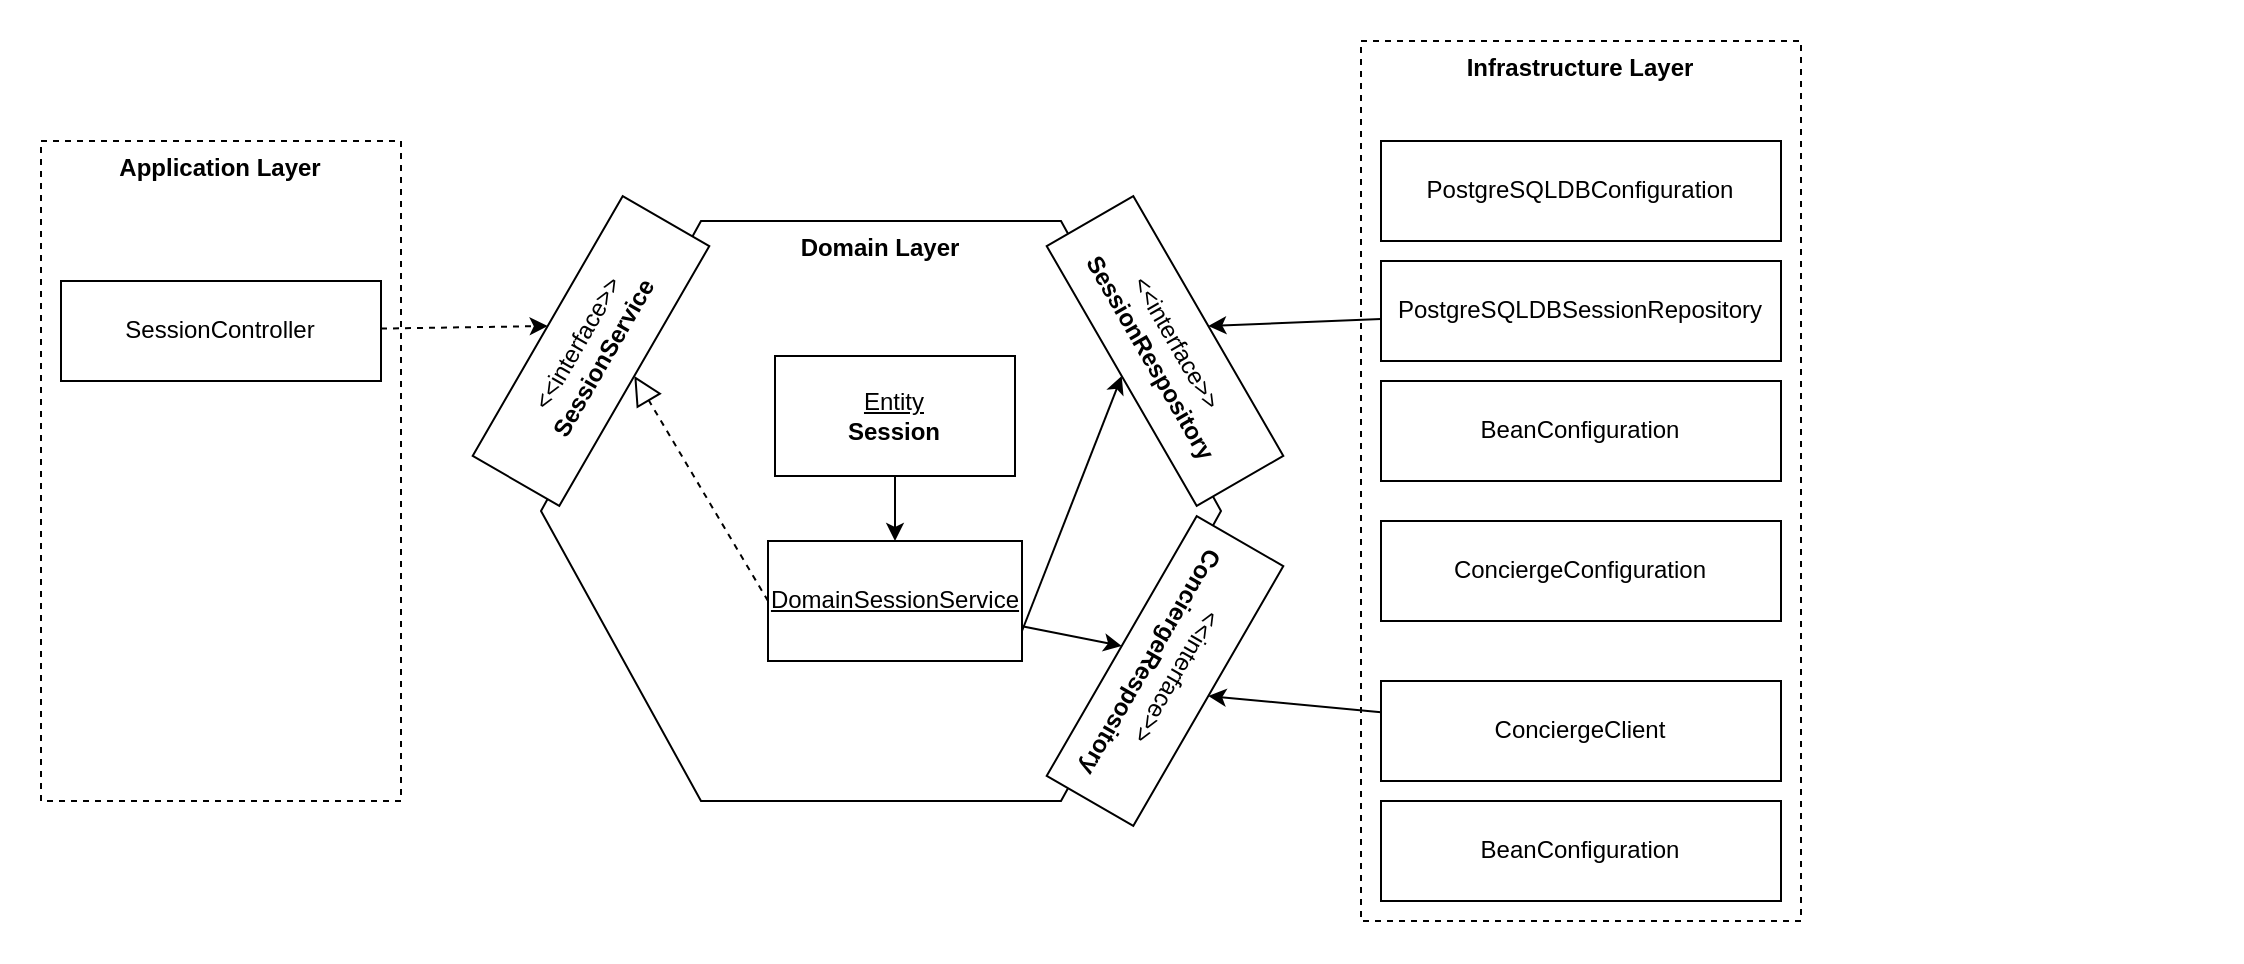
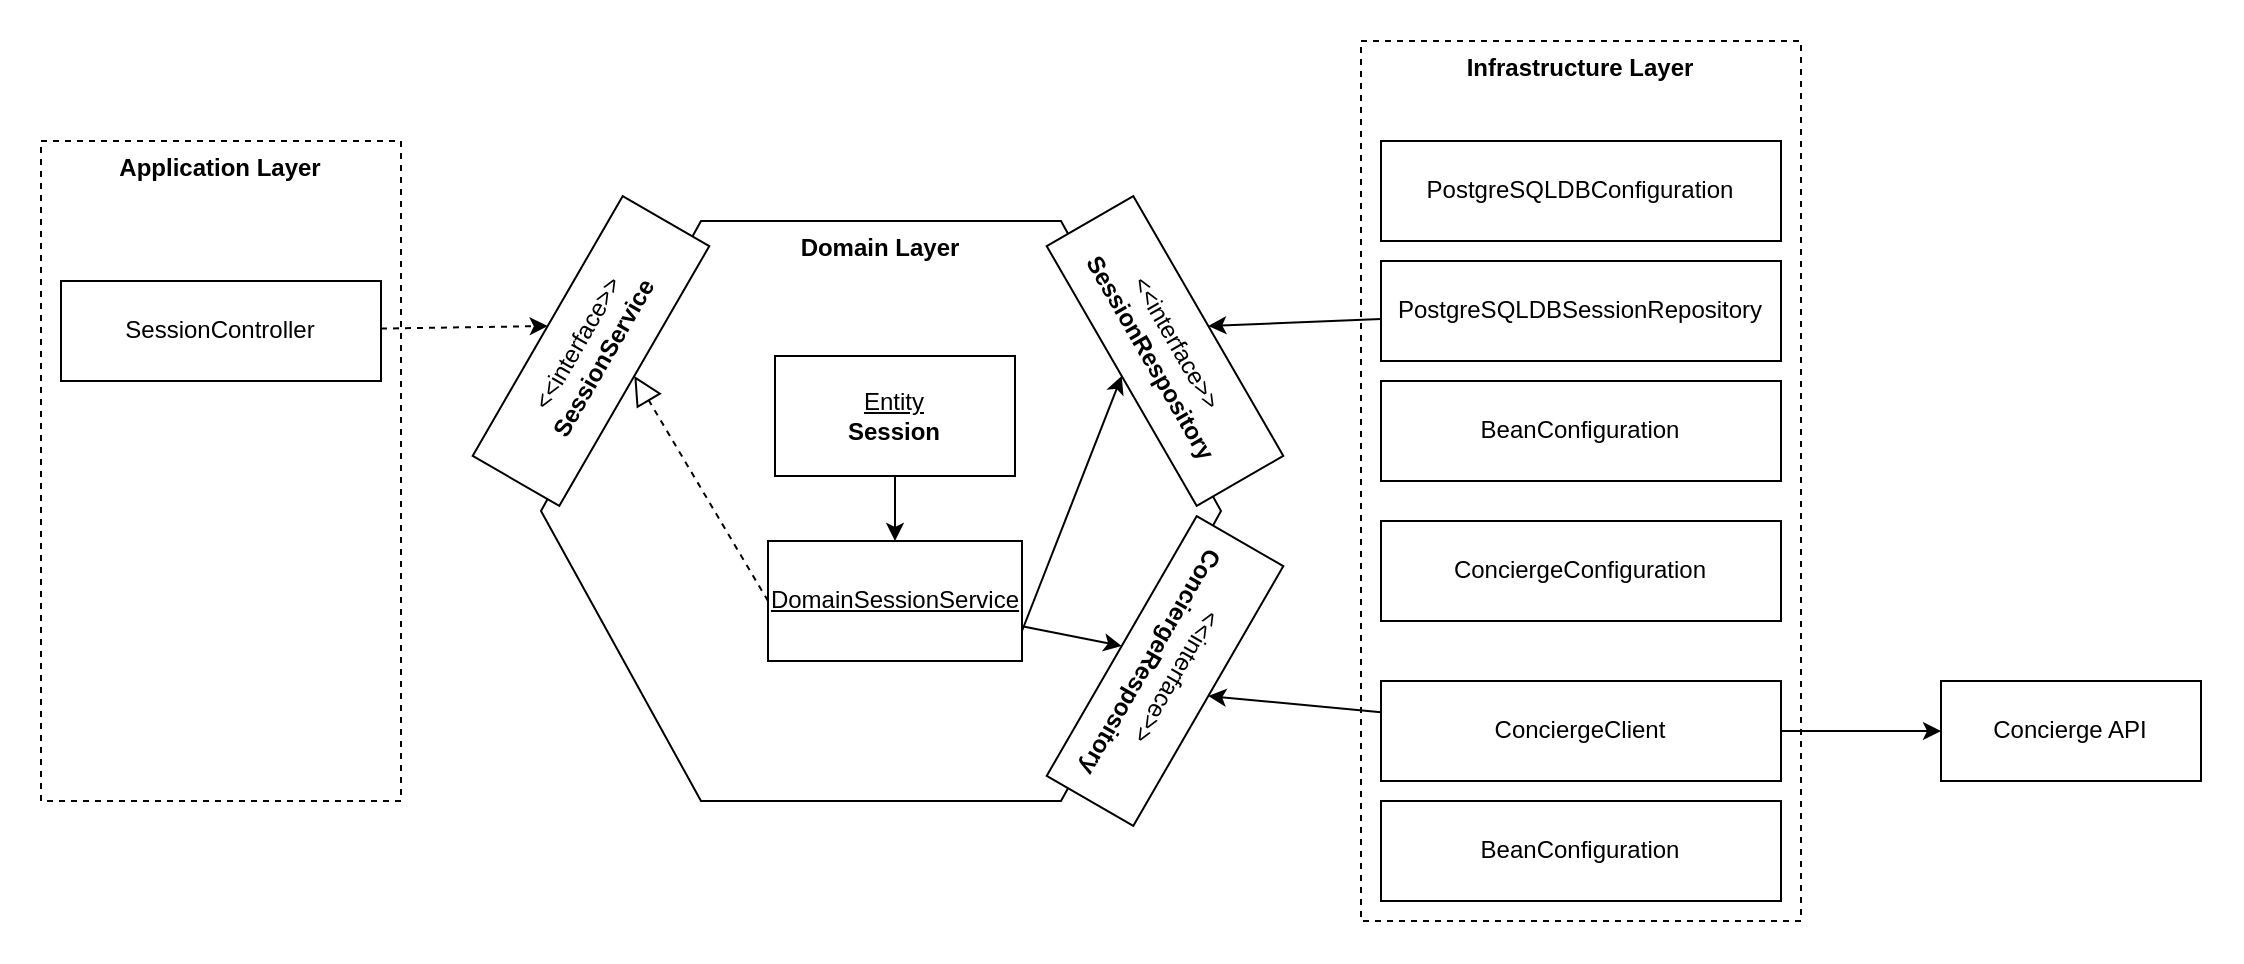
edge "ConciergeClient" -> "Concierge API": added
node "Concierge API": added
